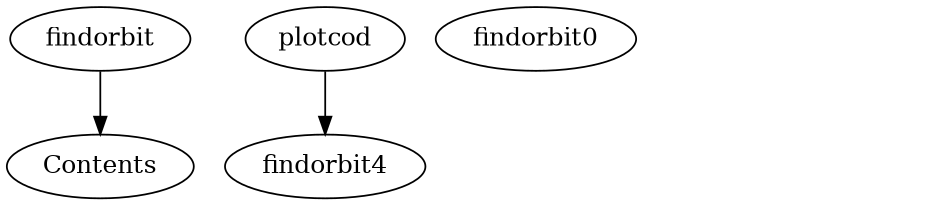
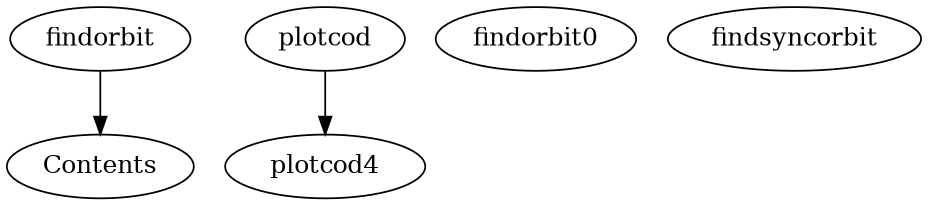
node "findsyncorbit": added
node "findorbit4": label "findorbit4" -> "plotcod4"
